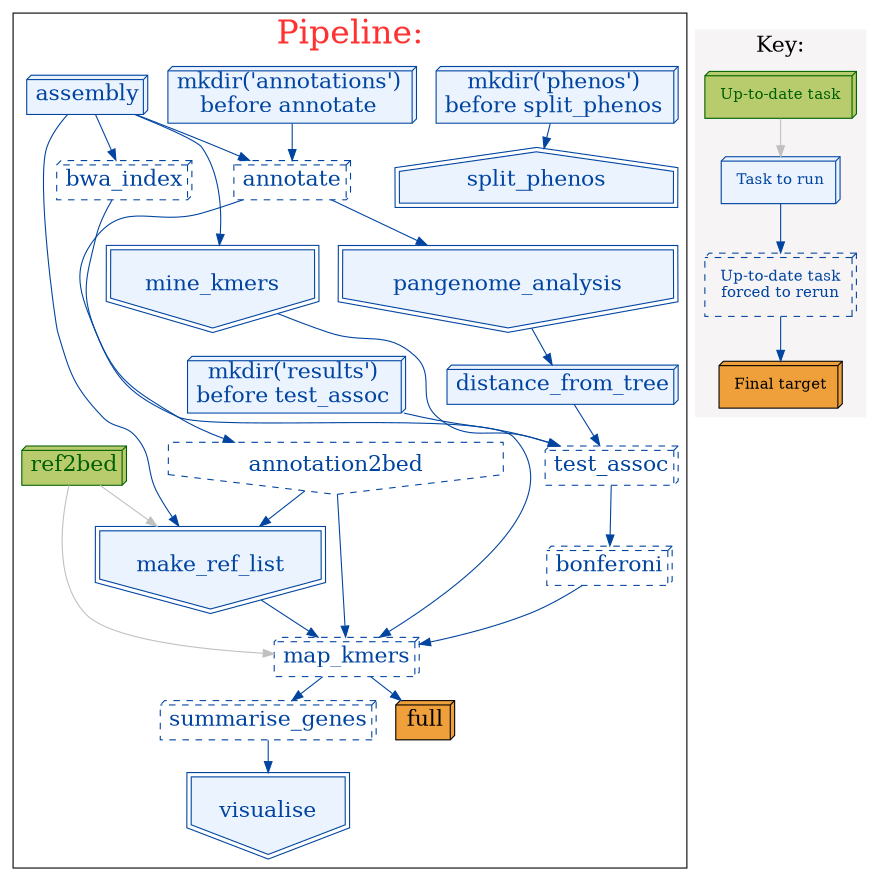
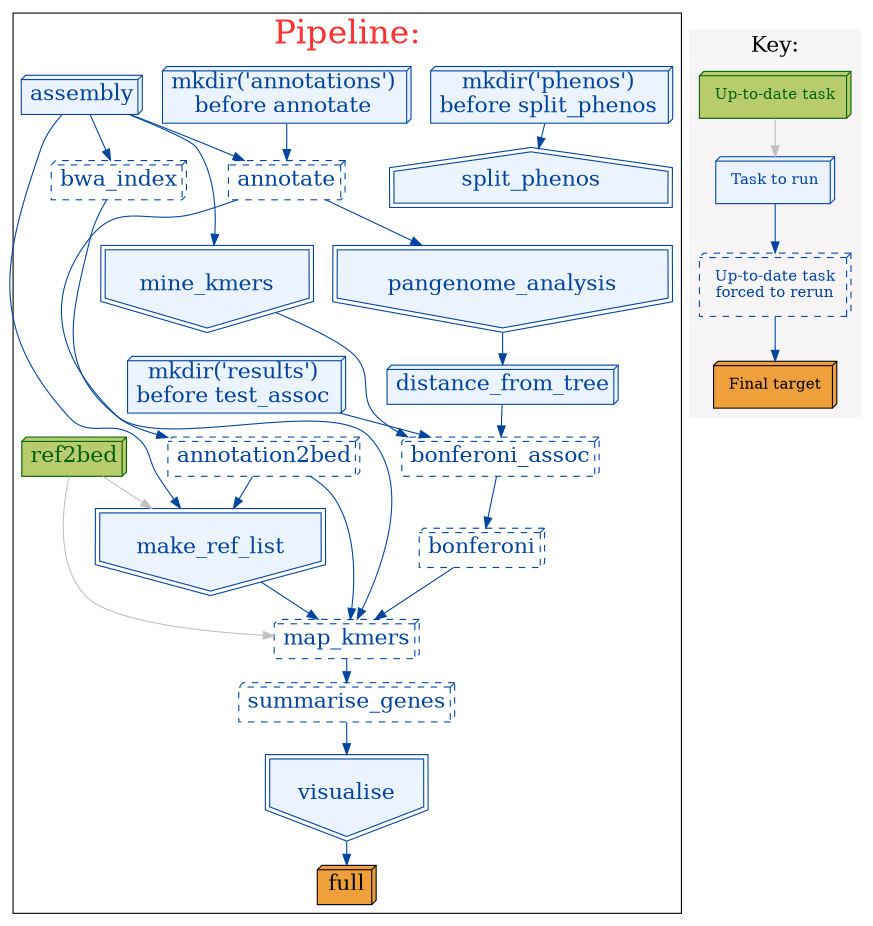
node "annotation2bed": shape invhouse -> box3d
node "test_assoc": label "test_assoc" -> "bonferoni_assoc"
edge "map_kmers" -> "full": now "visualise" -> "full"
